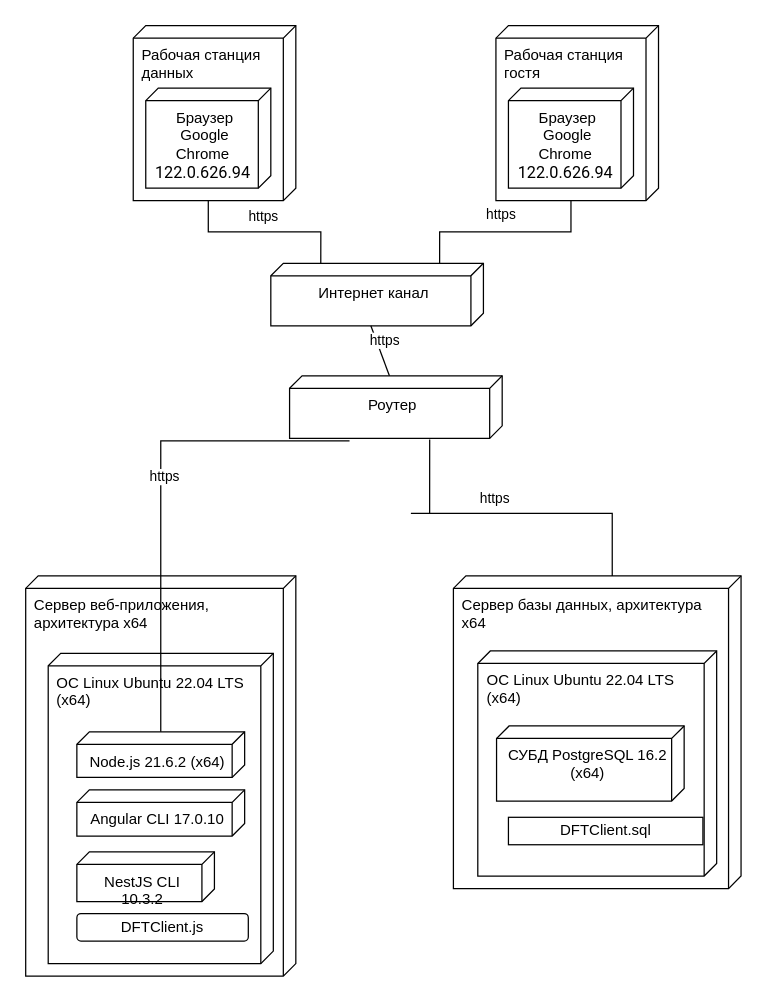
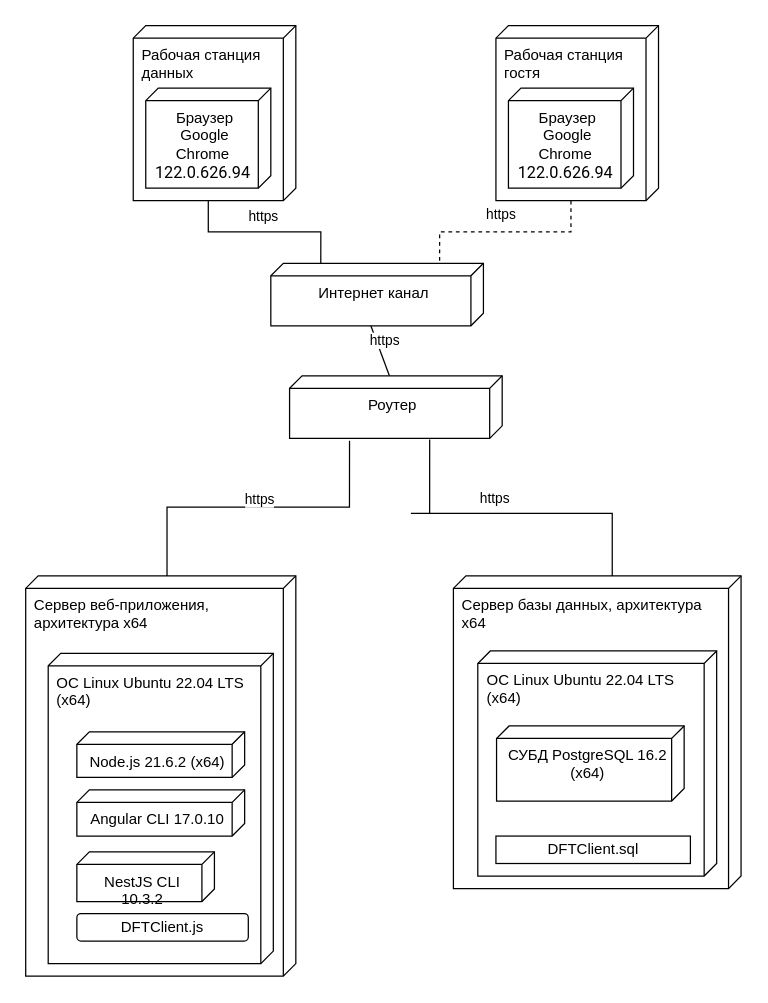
edge "Рабочая станция гостя" -- "Интернет канал": style solid -> dashed
edge "Роутер" -- "Node.js 21.6.2 (x64)": now "Роутер" -- "Сервер веб-приложения, архитектура x64"
node "DFTClient.sql": moved (605, 831) -> (593, 849)
